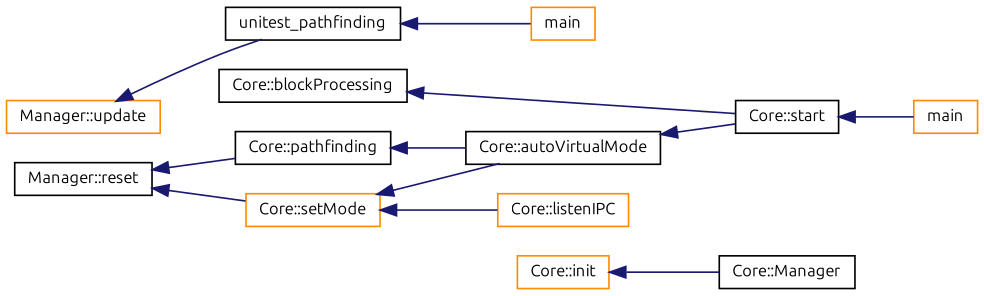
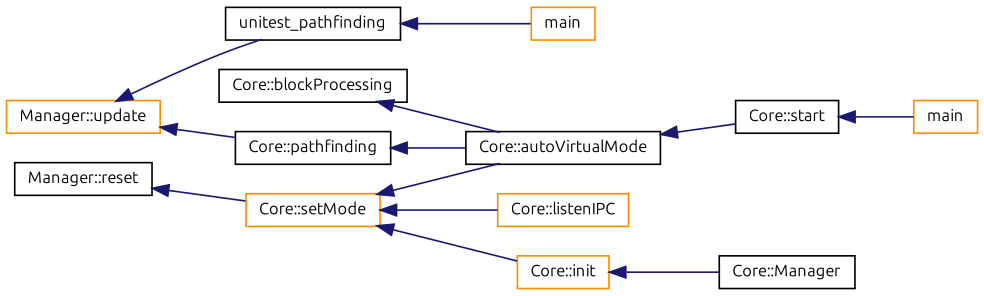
edge "Core::start" -> "Core::blockProcessing": now "Core::autoVirtualMode" -> "Core::blockProcessing"
edge "Core::pathfinding" -> "Manager::reset": now "Core::pathfinding" -> "Manager::update"
edge "Core::init" -> "Core::setMode": added
